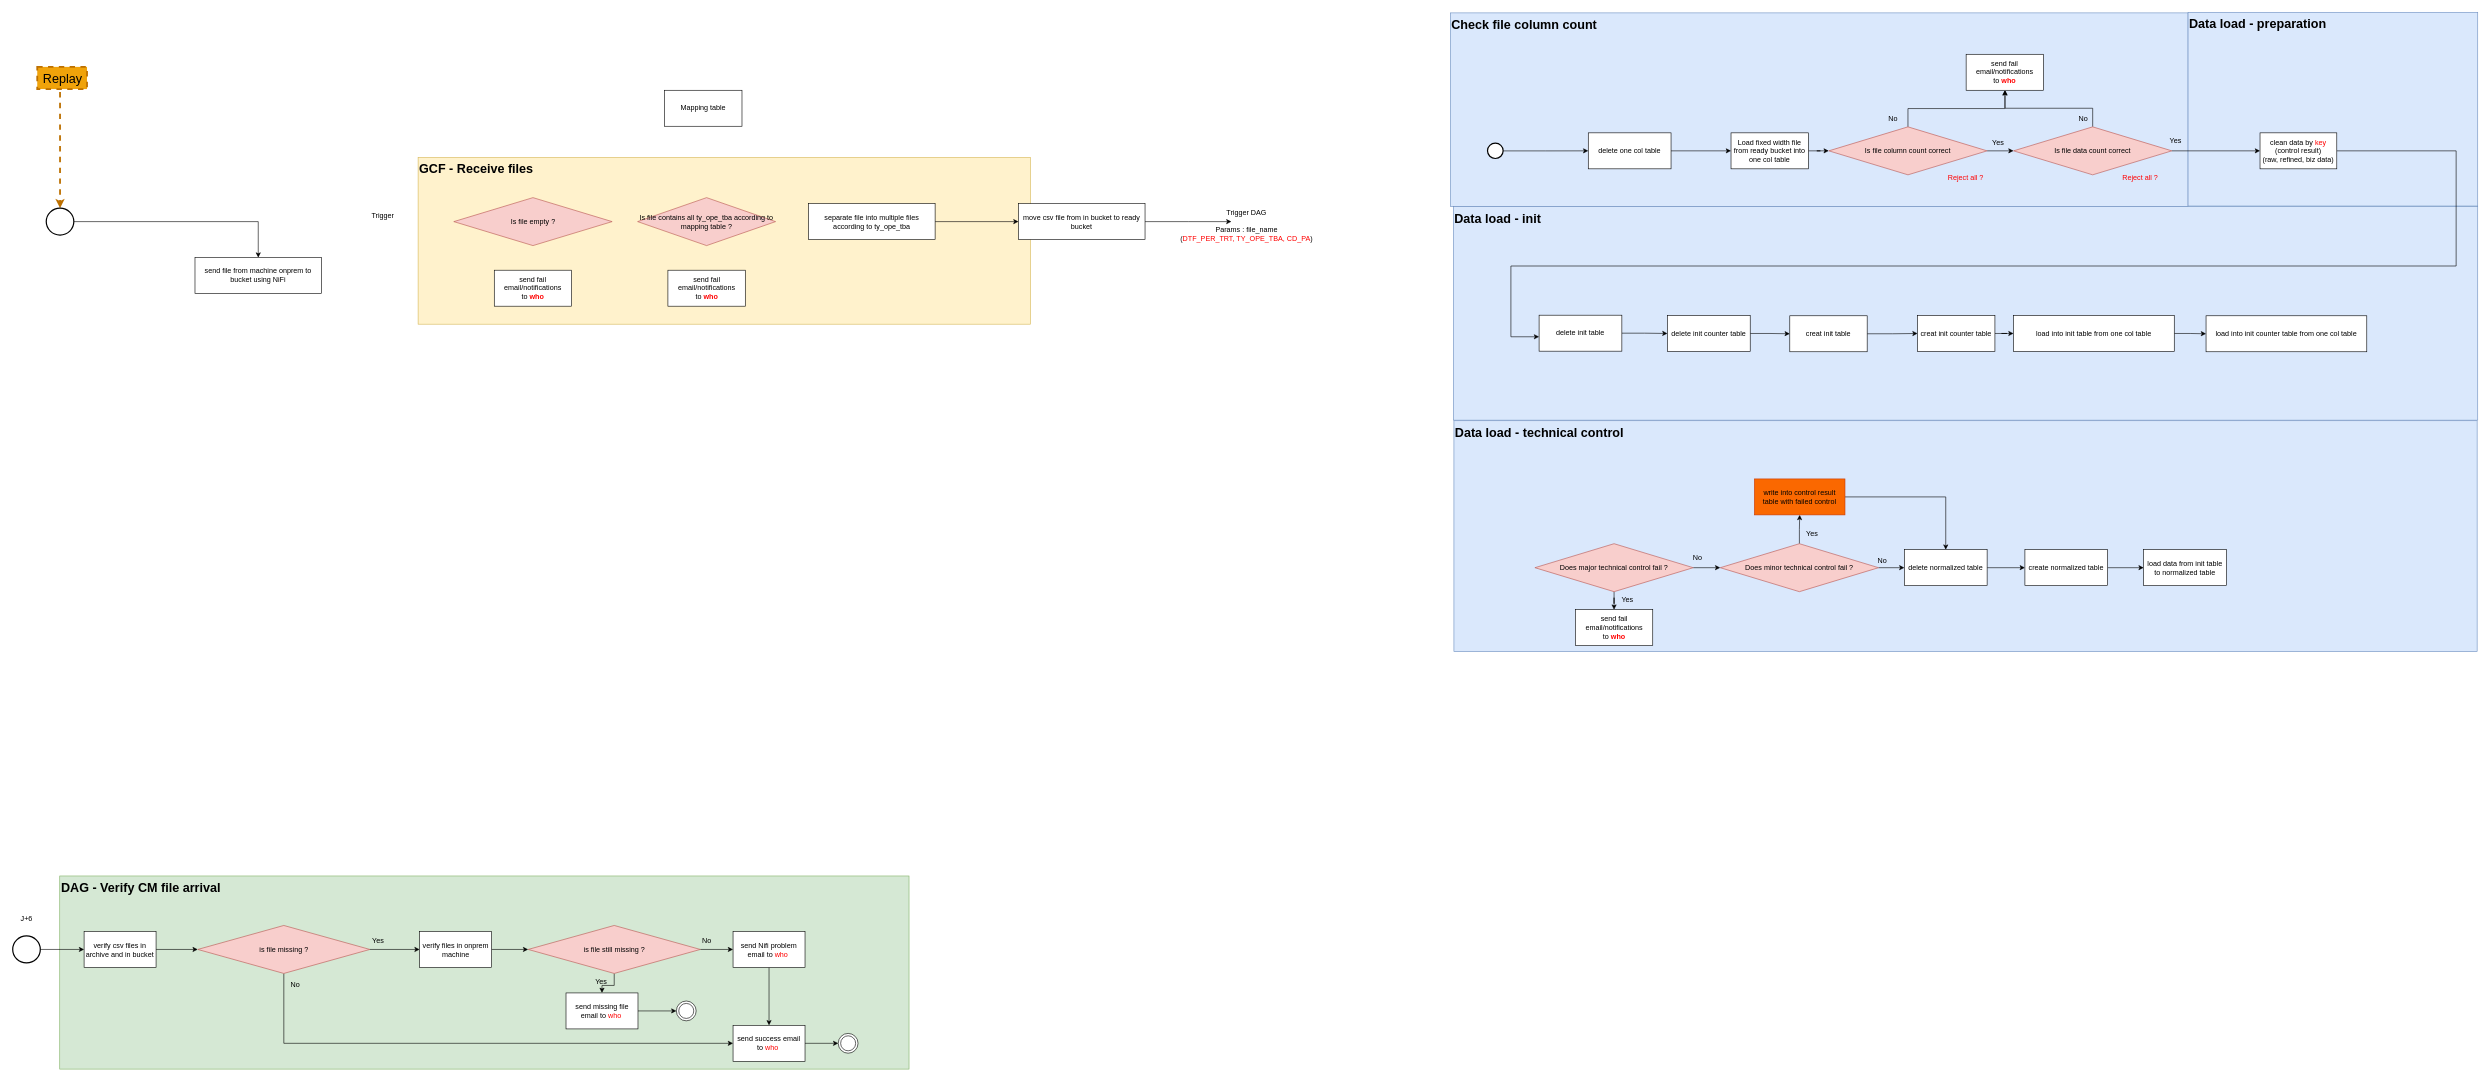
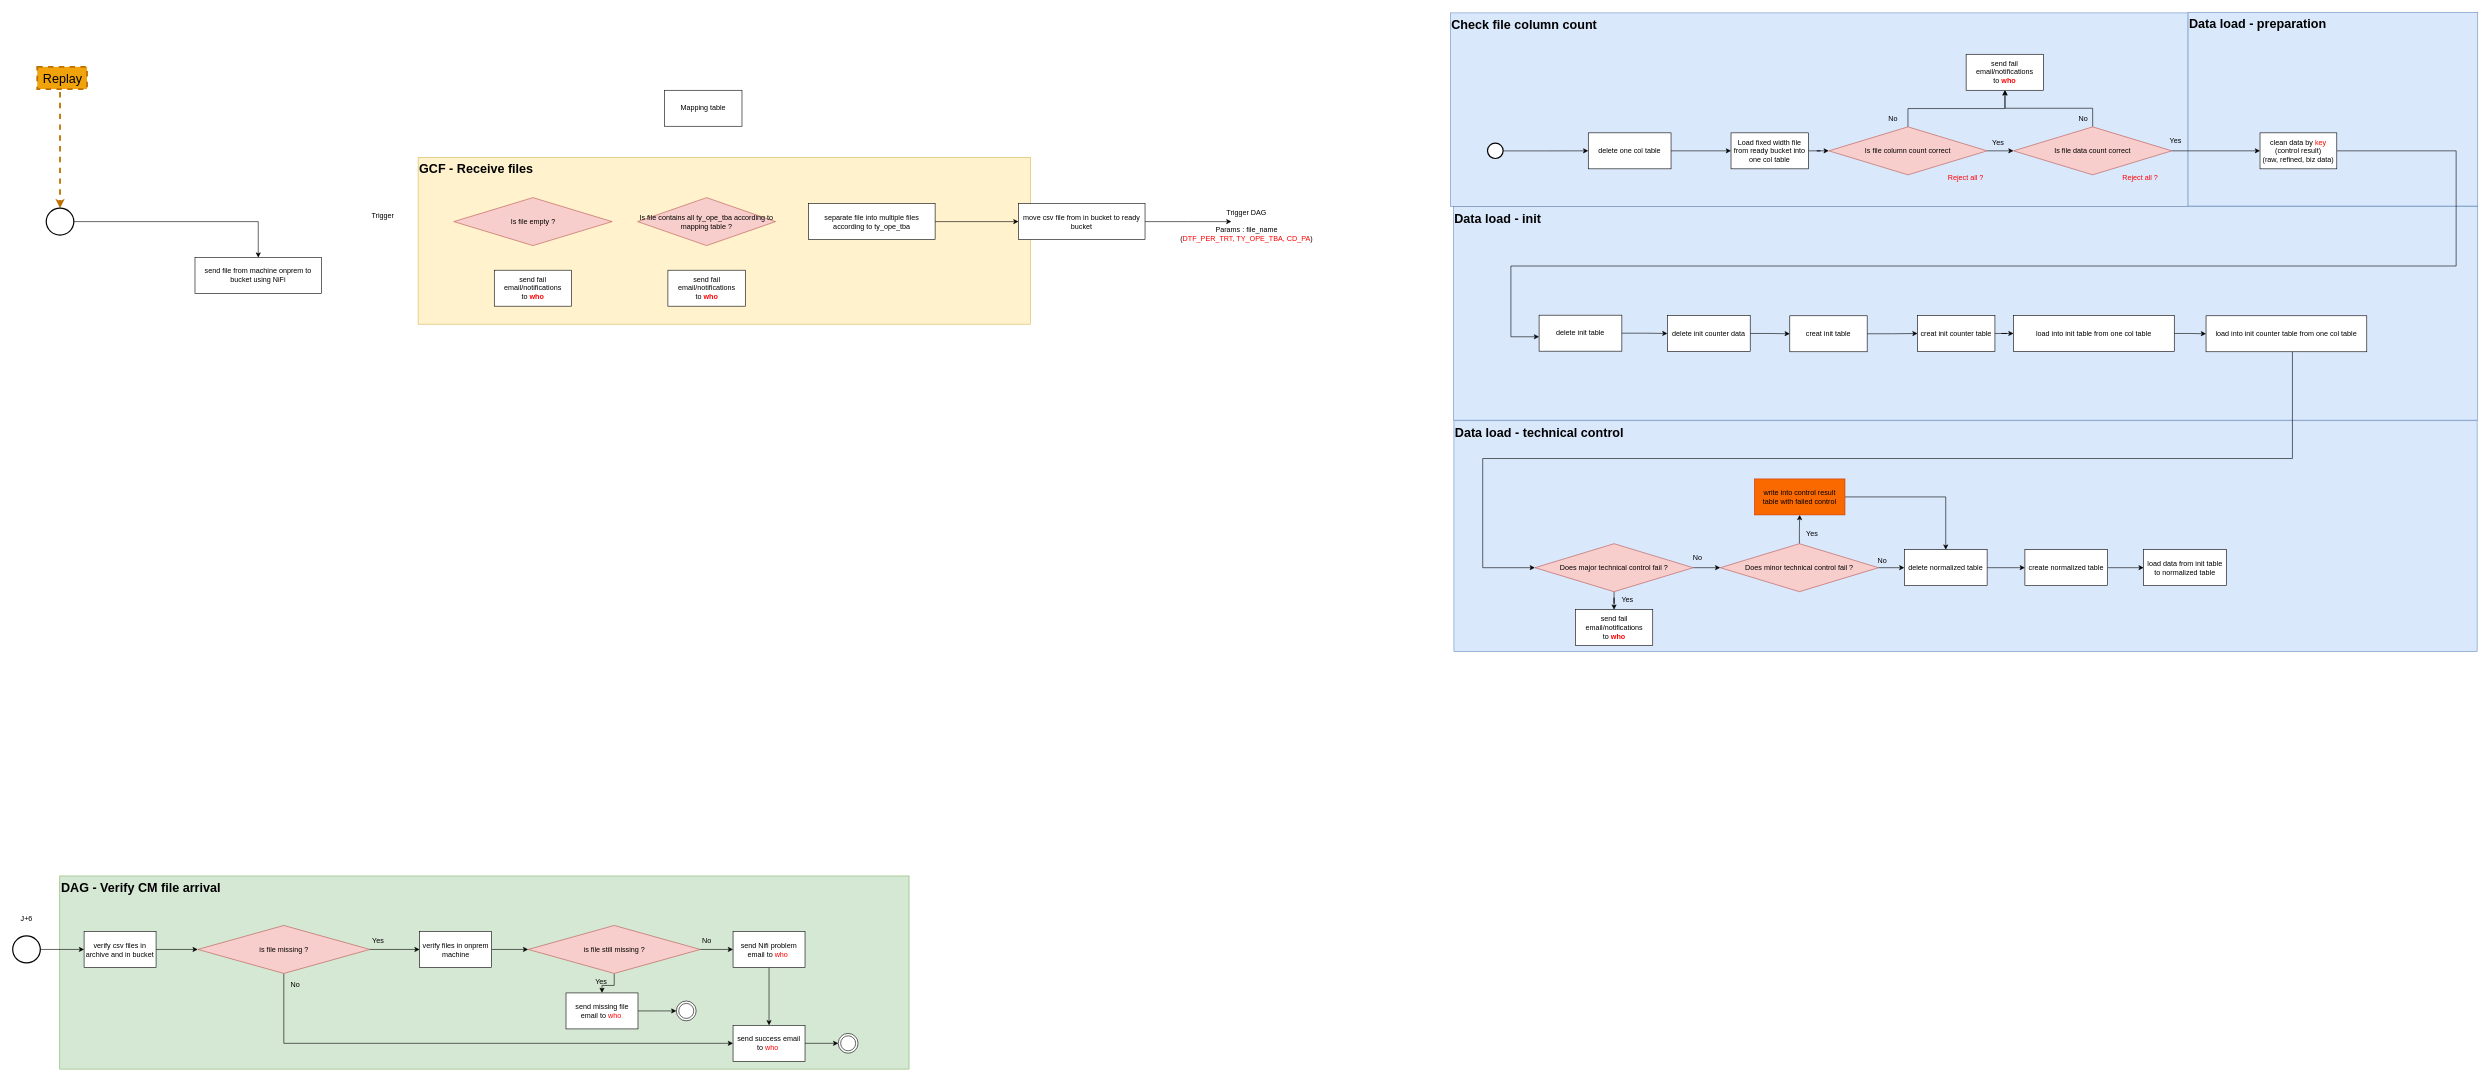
node "delete init counter table": label "delete init counter table" -> "delete init counter data"
edge "load into init counter table from one col table" -> "Does major technical control fail ?": added
